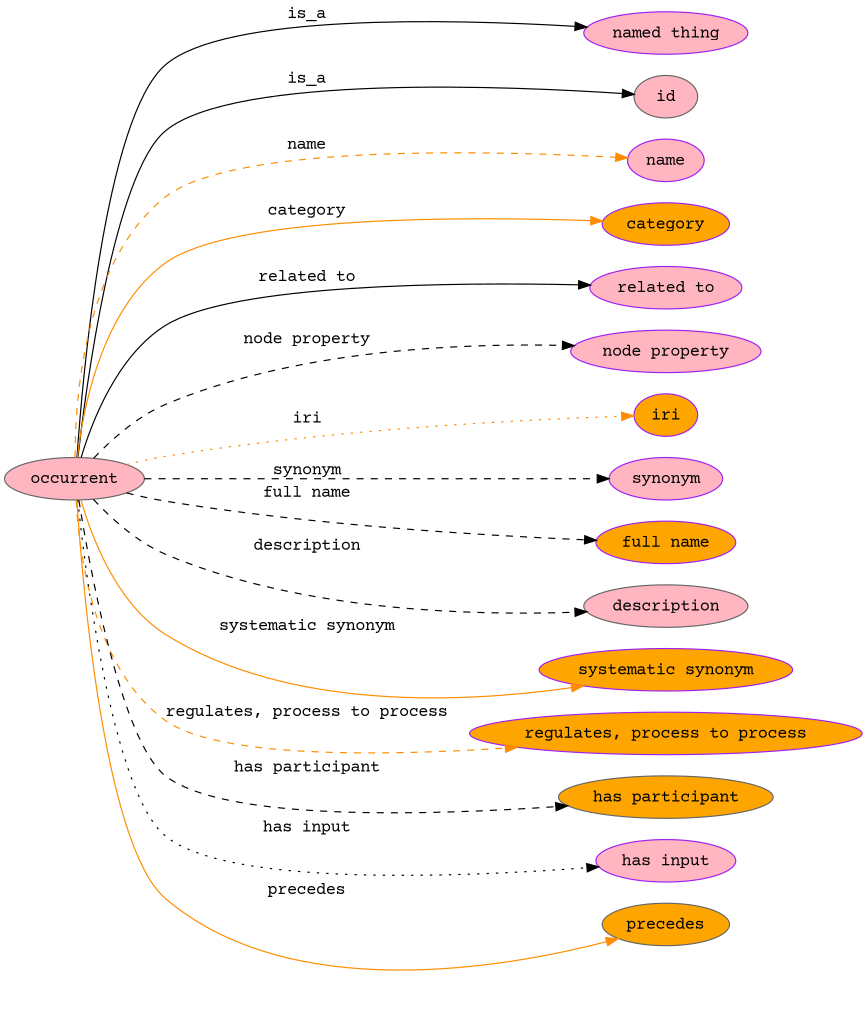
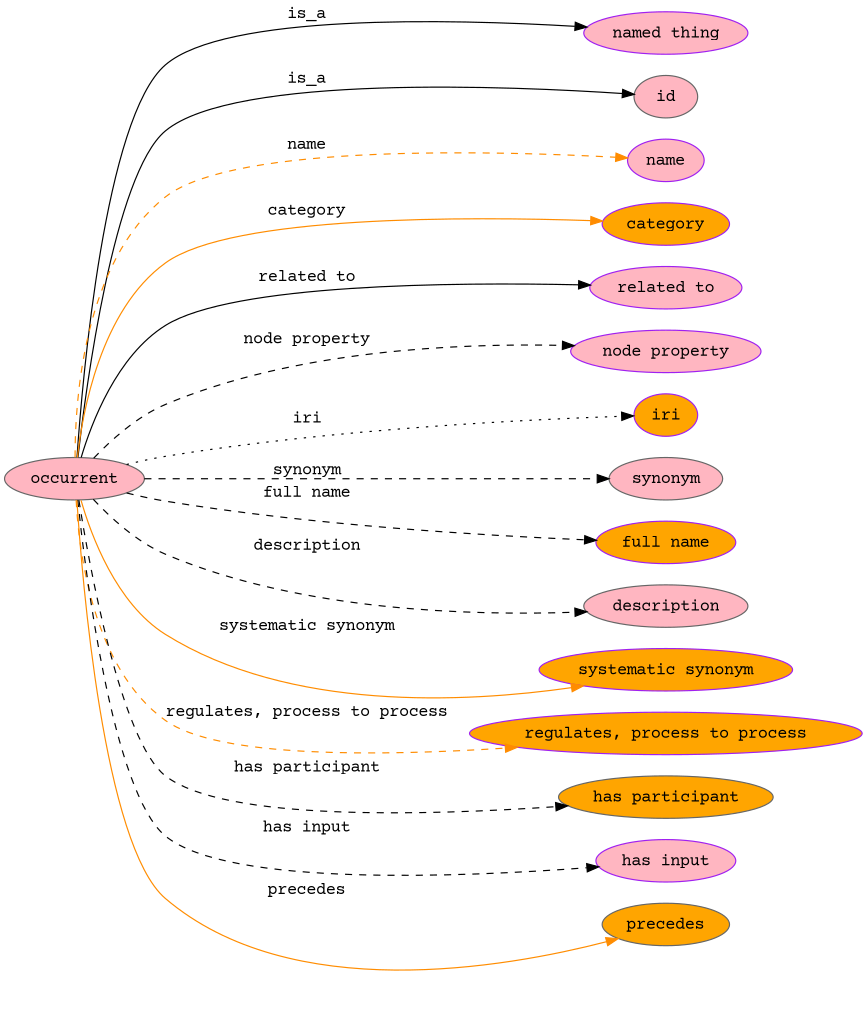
edge "occurrent" -> "iri": color darkorange -> black
node "synonym": color purple -> gray40
edge "occurrent" -> "has input": style dotted -> dashed
